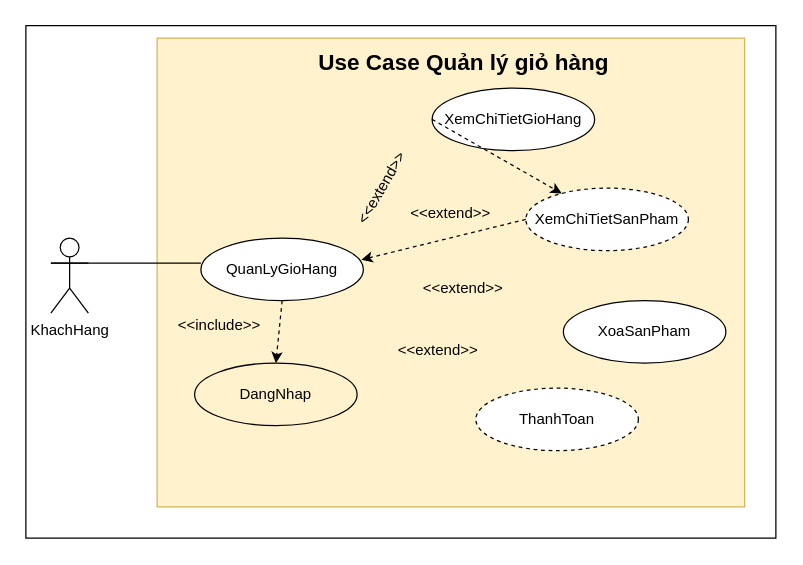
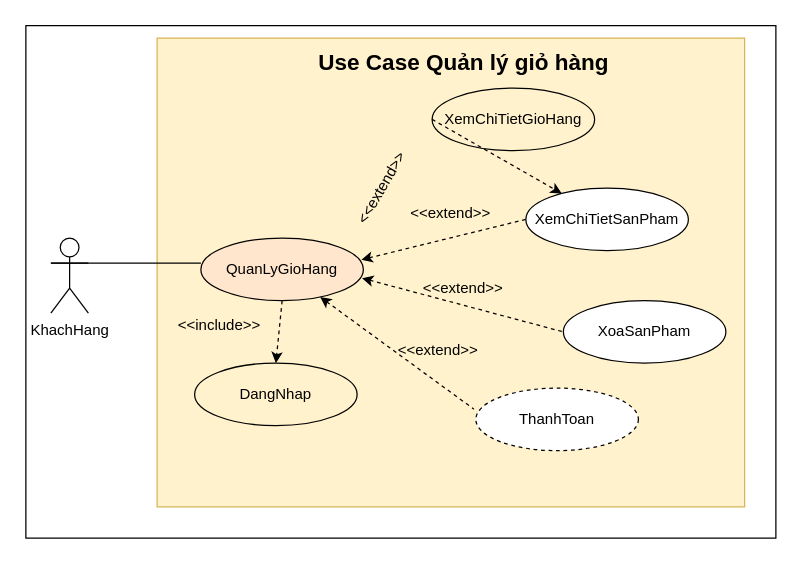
node "XemChiTietGioHang": fillcolor #ffffff -> #fff2cc
node "XemChiTietSanPham": style dashed -> solid
node "QuanLyGioHang": fillcolor #ffffff -> #ffe6cc
edge "XoaSanPham" -> "QuanLyGioHang": added
edge "ThanhToan" -> "QuanLyGioHang": added
